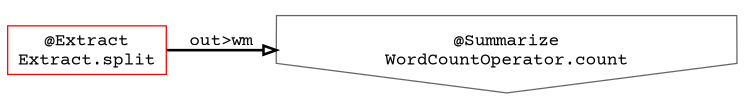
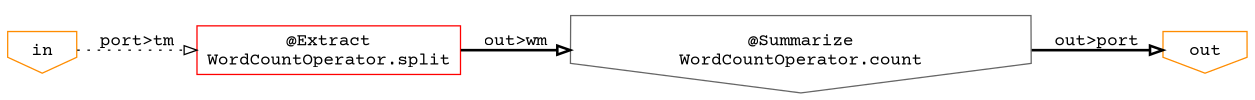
node "in": added
node "@Extract Extract.split": label "@Extract Extract.split" -> "@Extract WordCountOperator.split"
node "out": added
